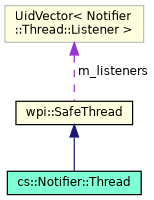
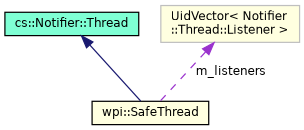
edge "cs::Notifier::Thread" -> "wpi::SafeThread": reversed
